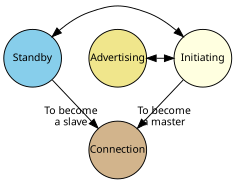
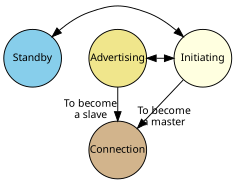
edge "Standby" -> "Connection": now "Advertising" -> "Connection"
